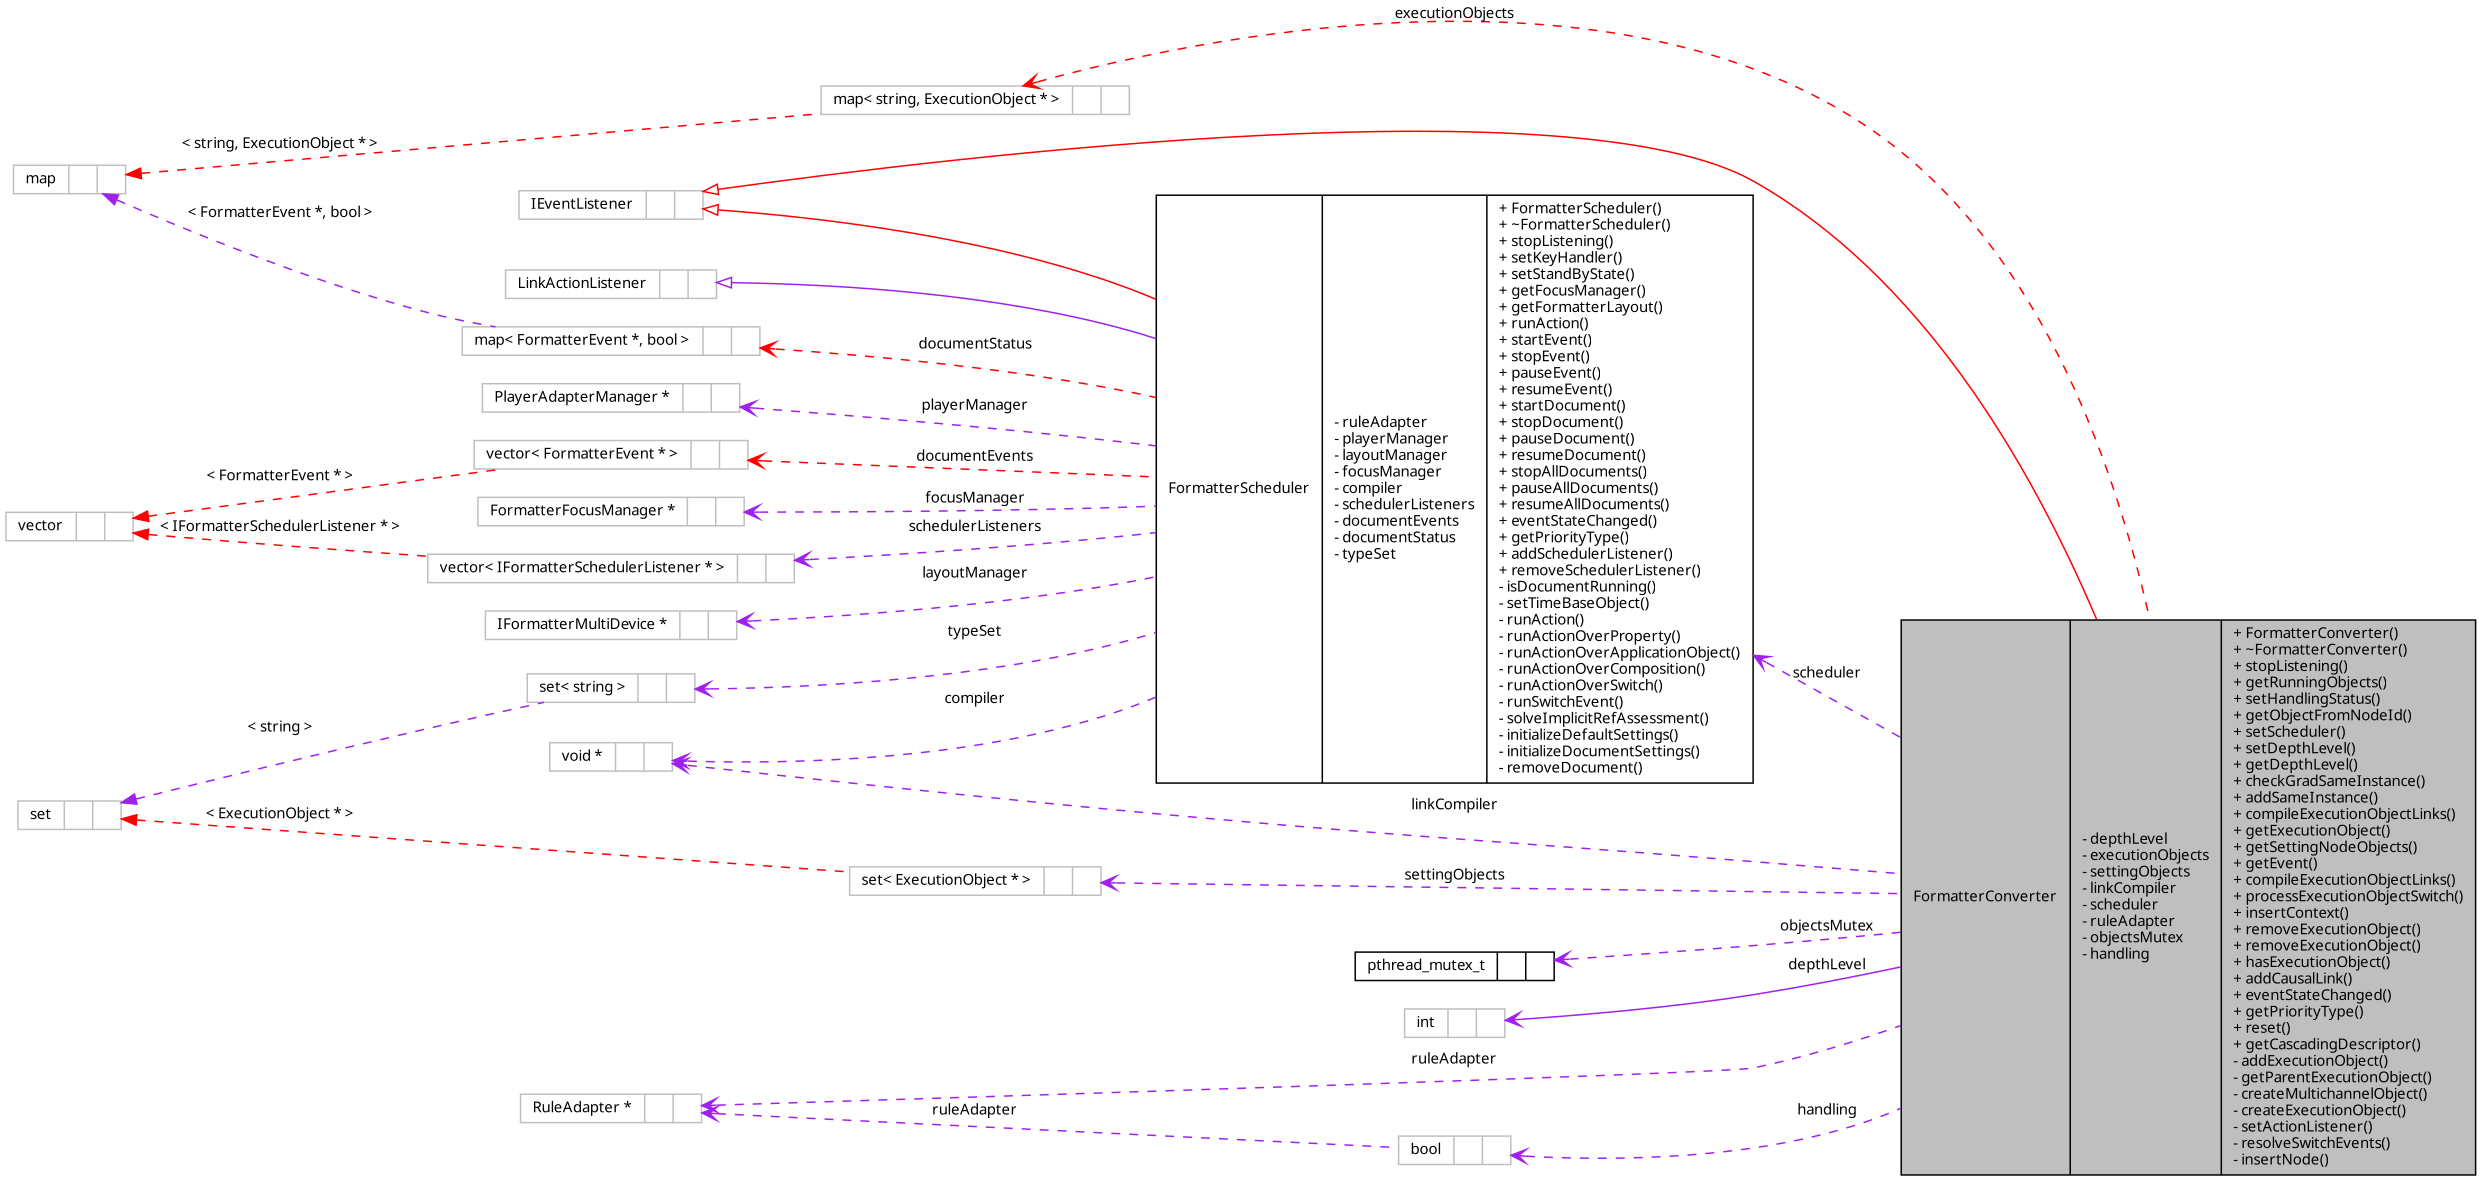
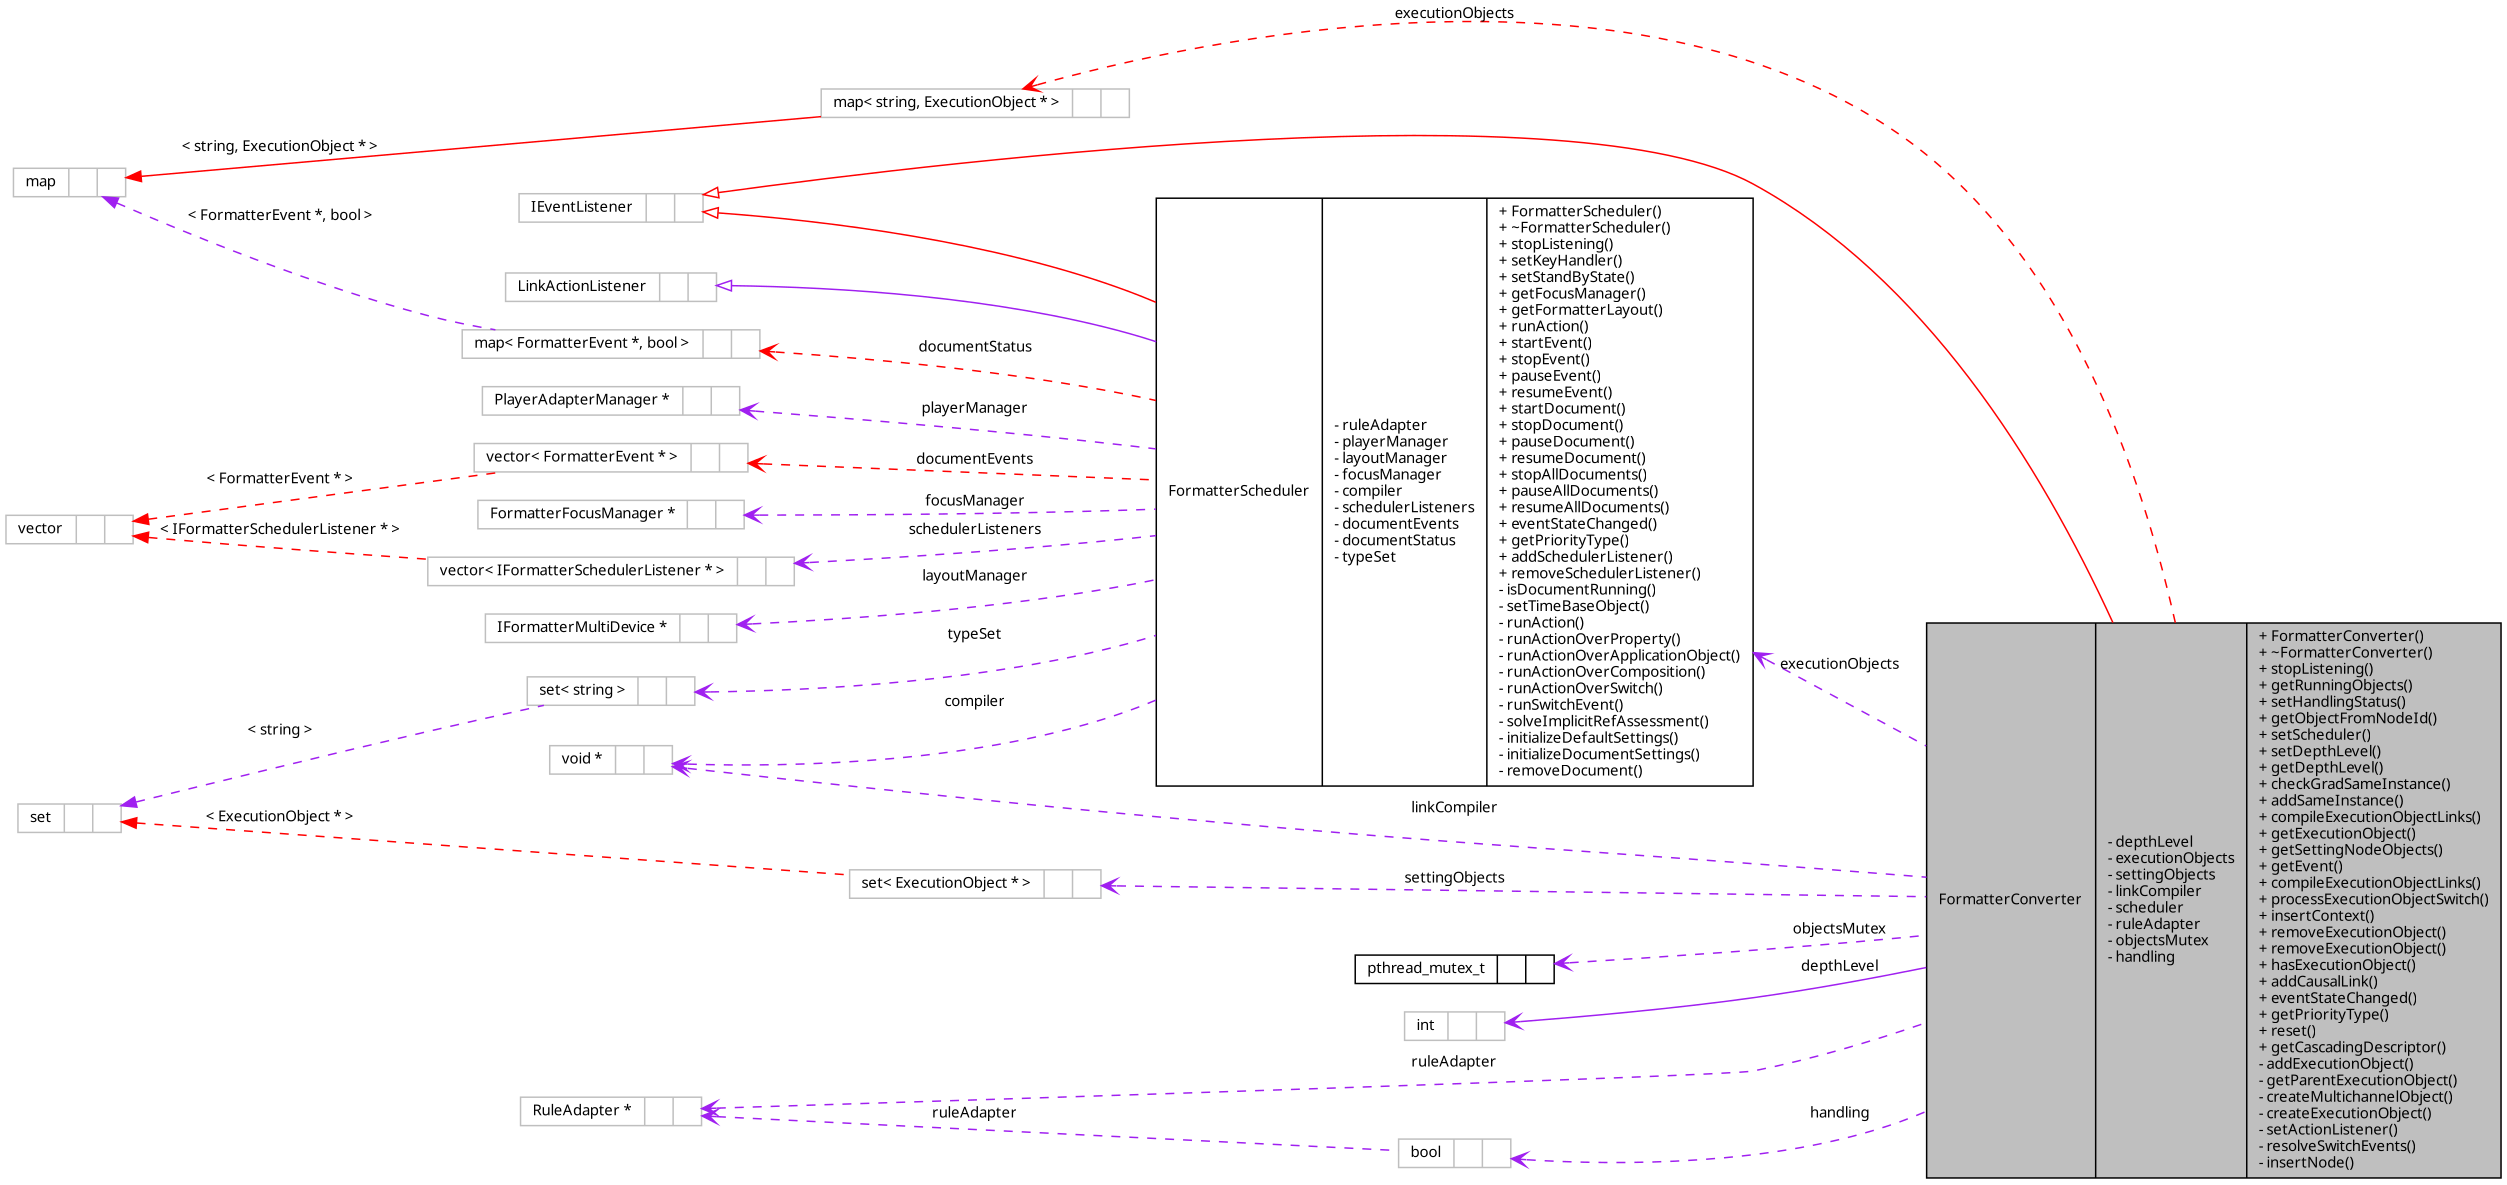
edge "map< string, ExecutionObject * >" -> "map": style dashed -> solid
edge "FormatterConverter" -> "FormatterScheduler": label "scheduler" -> "executionObjects"
